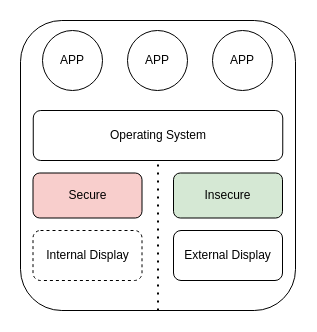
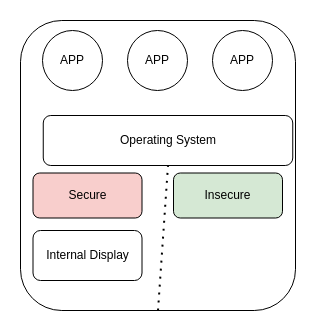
node "Operating System": moved (158, 136) -> (168, 141)
node "Internal Display": style dashed -> solid
node "External Display": removed
